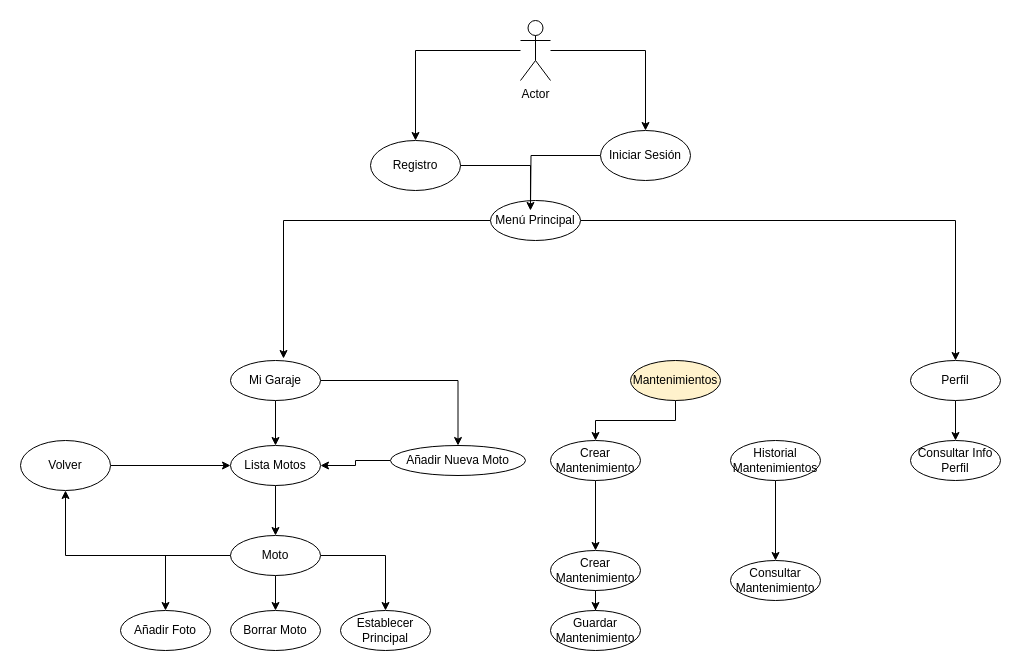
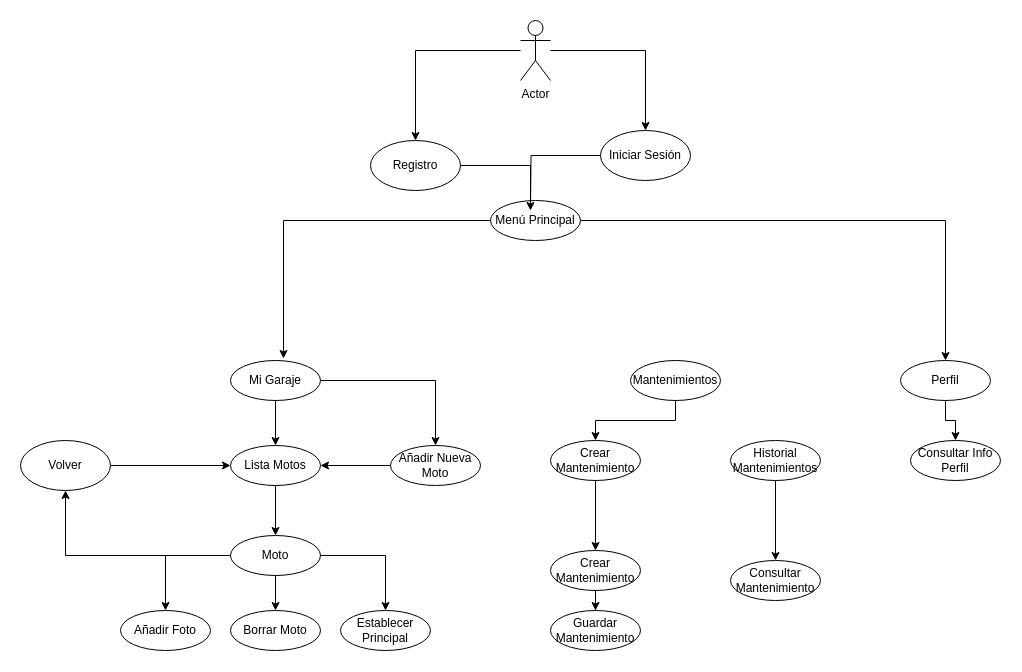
node "Mantenimientos": fillcolor #fff2cc -> #ffffff
node "Perfil": moved (956, 381) -> (946, 381)
node "Añadir Nueva Moto": size 135x30 -> 90x40
